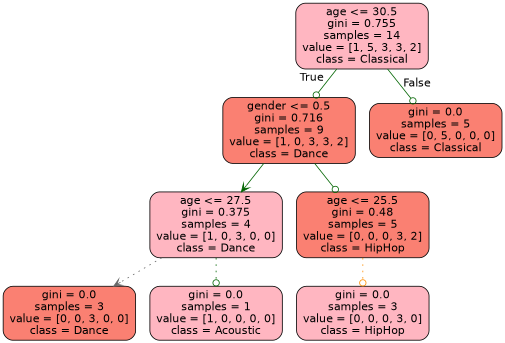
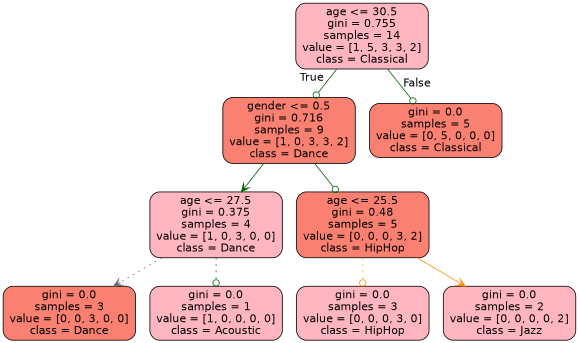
node "gini = 0.0 samples = 2 value = [0, 0, 0, 0, 2] class = Jazz": added
